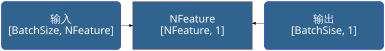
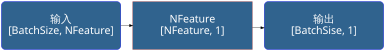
edge "输出 [BatchSise, 1]" -> "NFeature [NFeature, 1]": reversed
